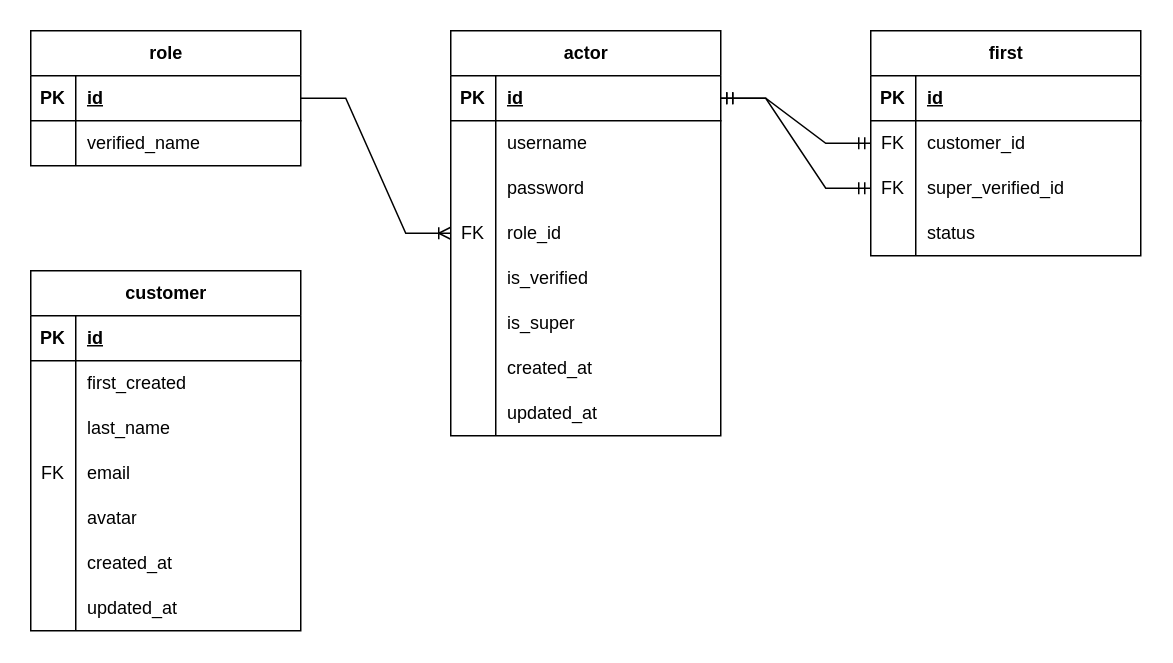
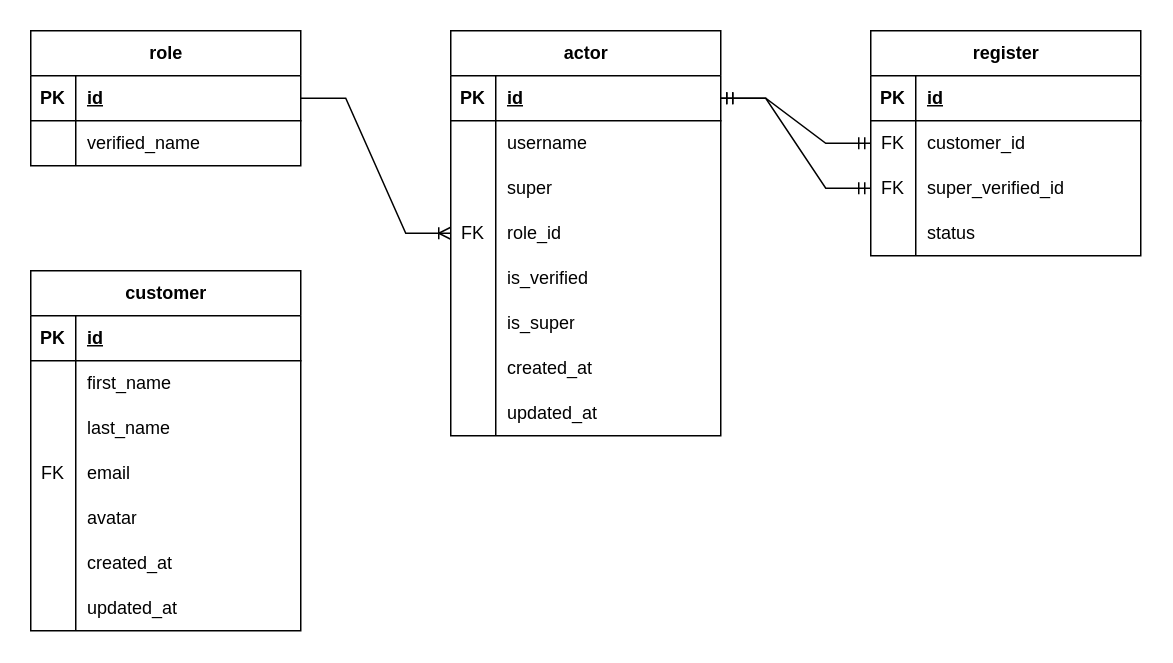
node "first": label "first" -> "register"
node "password": label "password" -> "super"
node "first_created": label "first_created" -> "first_name"
